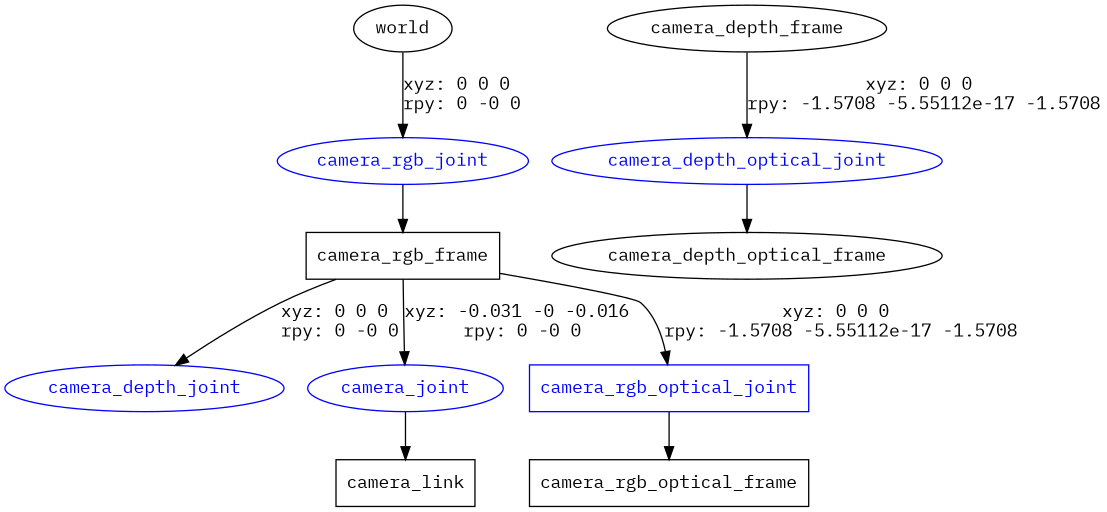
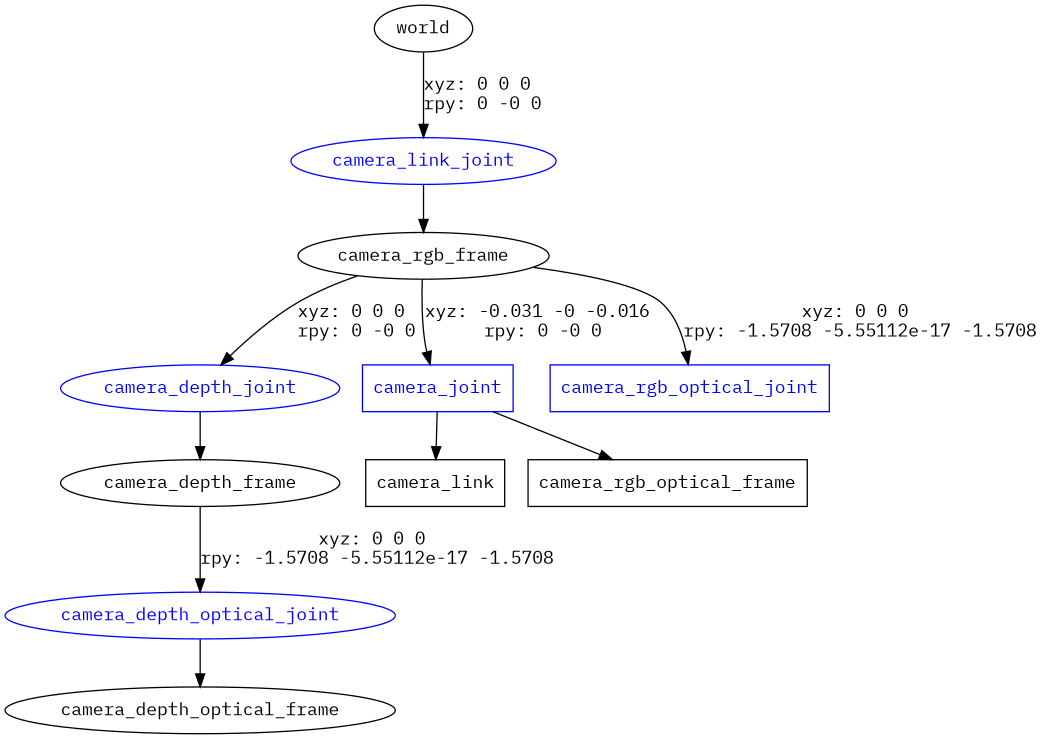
node "camera_rgb_joint": label "camera_rgb_joint" -> "camera_link_joint"
node "camera_rgb_frame": shape box -> ellipse
node "camera_joint": shape ellipse -> box
edge "camera_depth_joint" -> "camera_depth_frame": added
edge "camera_rgb_optical_joint" -> "camera_rgb_optical_frame": now "camera_joint" -> "camera_rgb_optical_frame"
